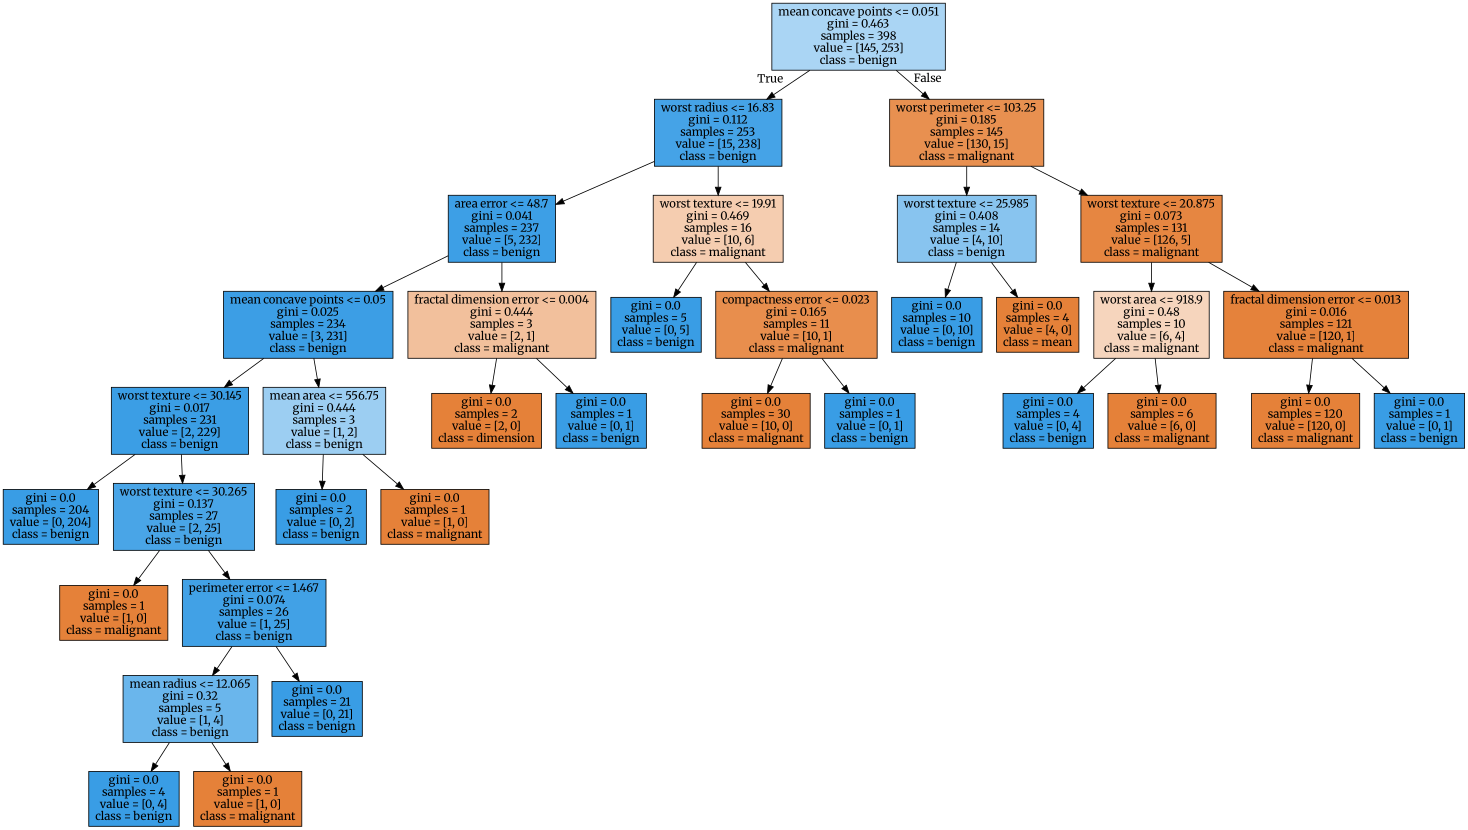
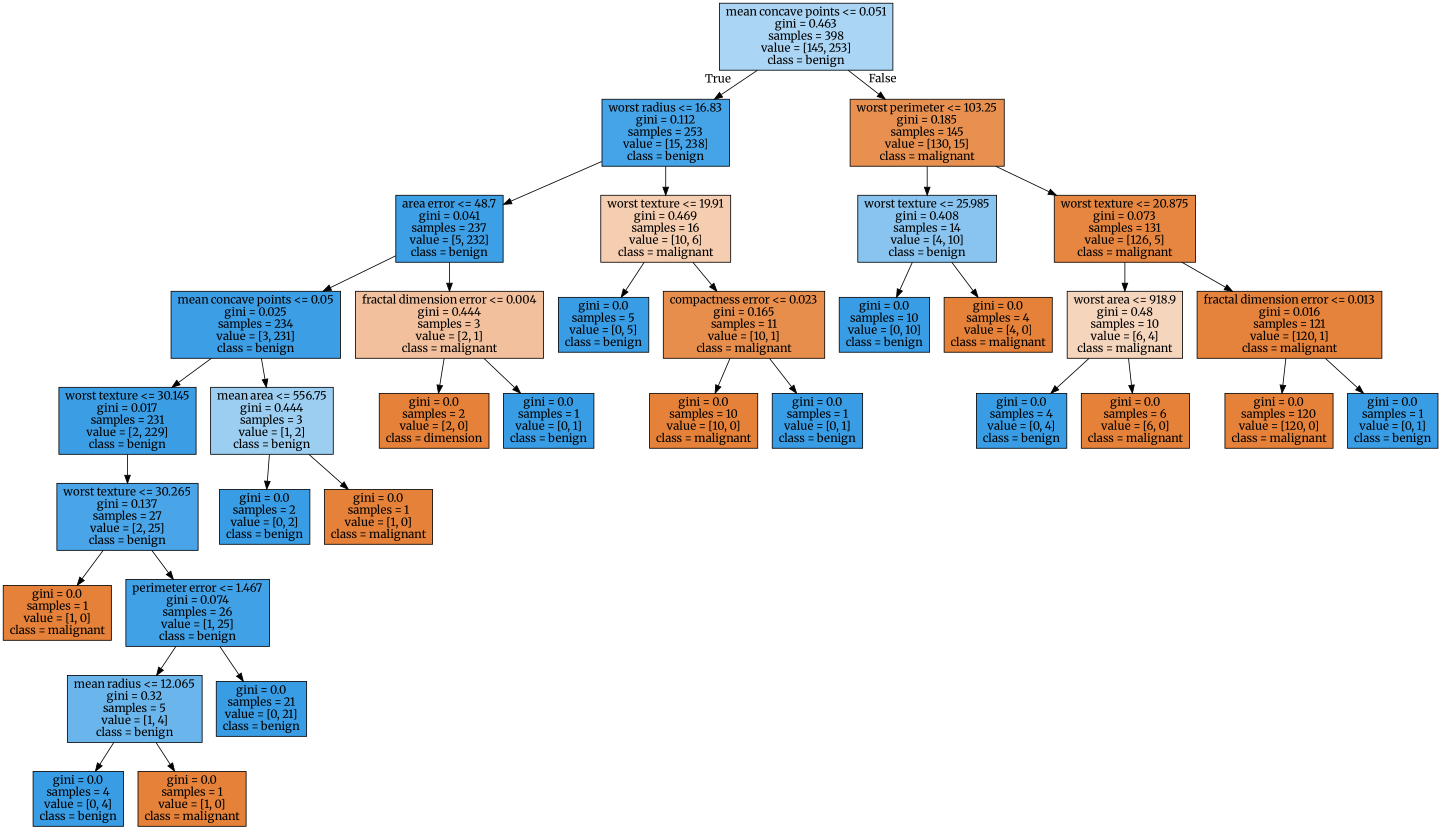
node "gini = 0.0 samples = 4 value = [4, 0] class = mean": label "gini = 0.0 samples = 4 value = [4, 0] class = mean" -> "gini = 0.0 samples = 4 value = [4, 0] class = malignant"
node "gini = 0.0 samples = 30 value = [10, 0] class = malignant": label "gini = 0.0 samples = 30 value = [10, 0] class = malignant" -> "gini = 0.0 samples = 10 value = [10, 0] class = malignant"
node "gini = 0.0 samples = 204 value = [0, 204] class = benign": removed
